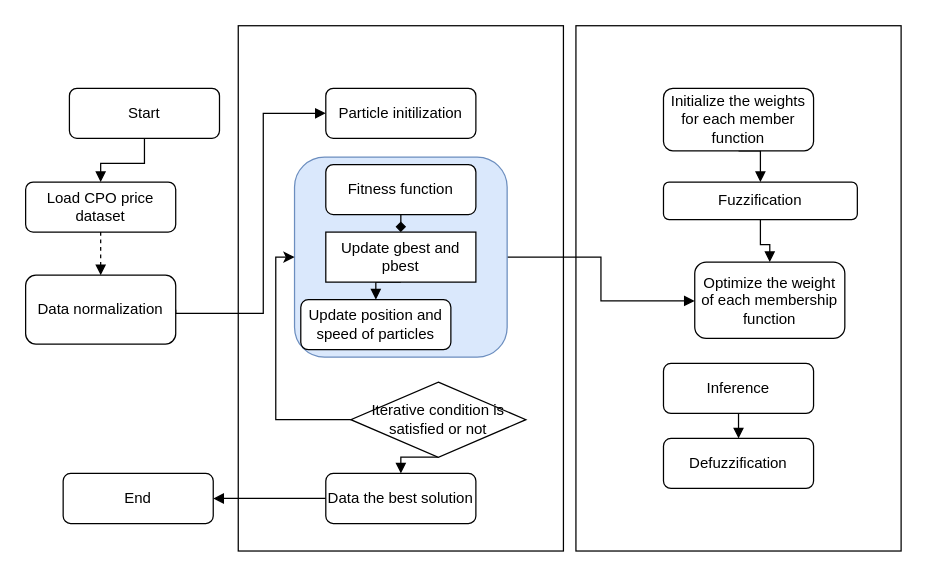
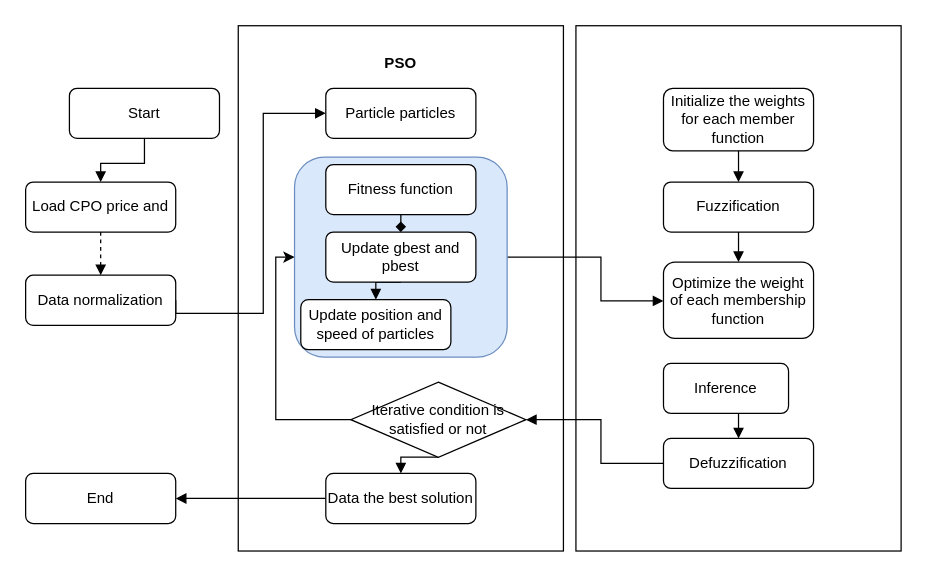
node "PSO": added
node "Particle initilization": label "Particle initilization" -> "Particle particles"
node "Fuzzification": size 194x38 -> 150x50
node "Load CPO price dataset": label "Load CPO price dataset" -> "Load CPO price and"
node "Update gbest and pbest": shape rectangle -> rounded rectangle
node "Optimize the weight of each membership function": moved (769, 300) -> (738, 300)
node "Data normalization": size 150x69 -> 150x50
node "Inference": size 150x50 -> 125x50
edge "Defuzzification" -> "Iterative condition is satisfied or not": added
node "End": moved (138, 498) -> (101, 498)
